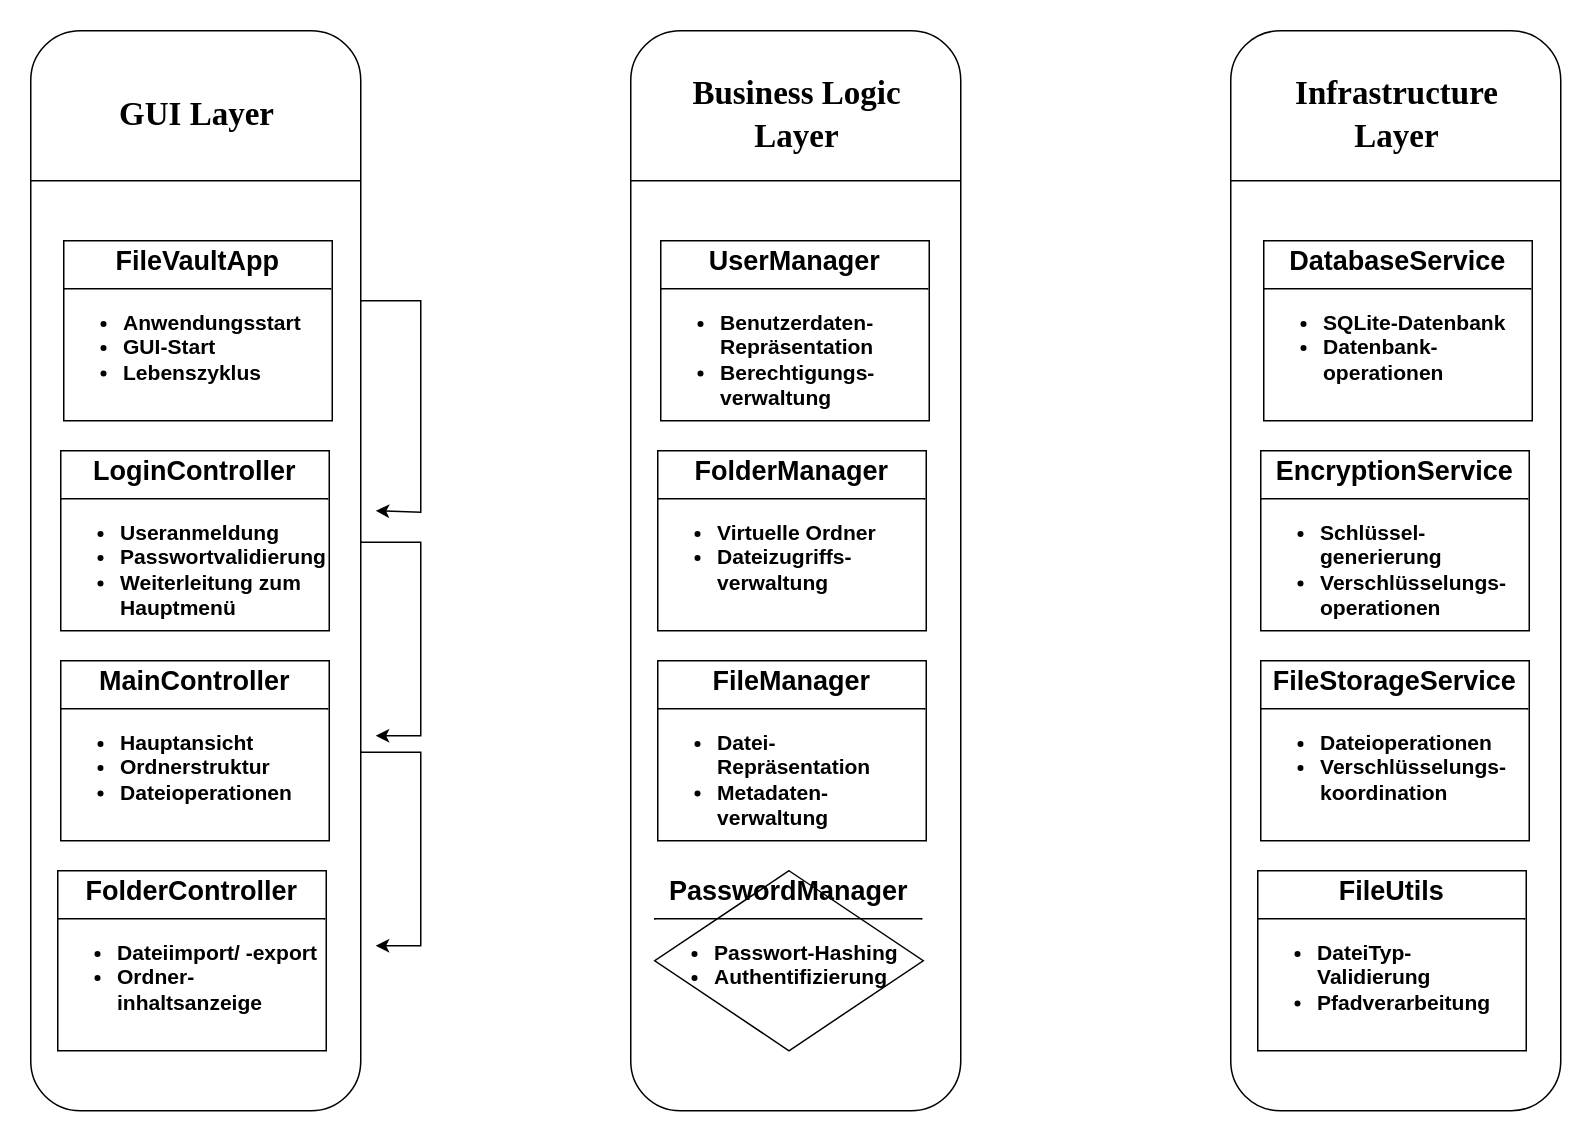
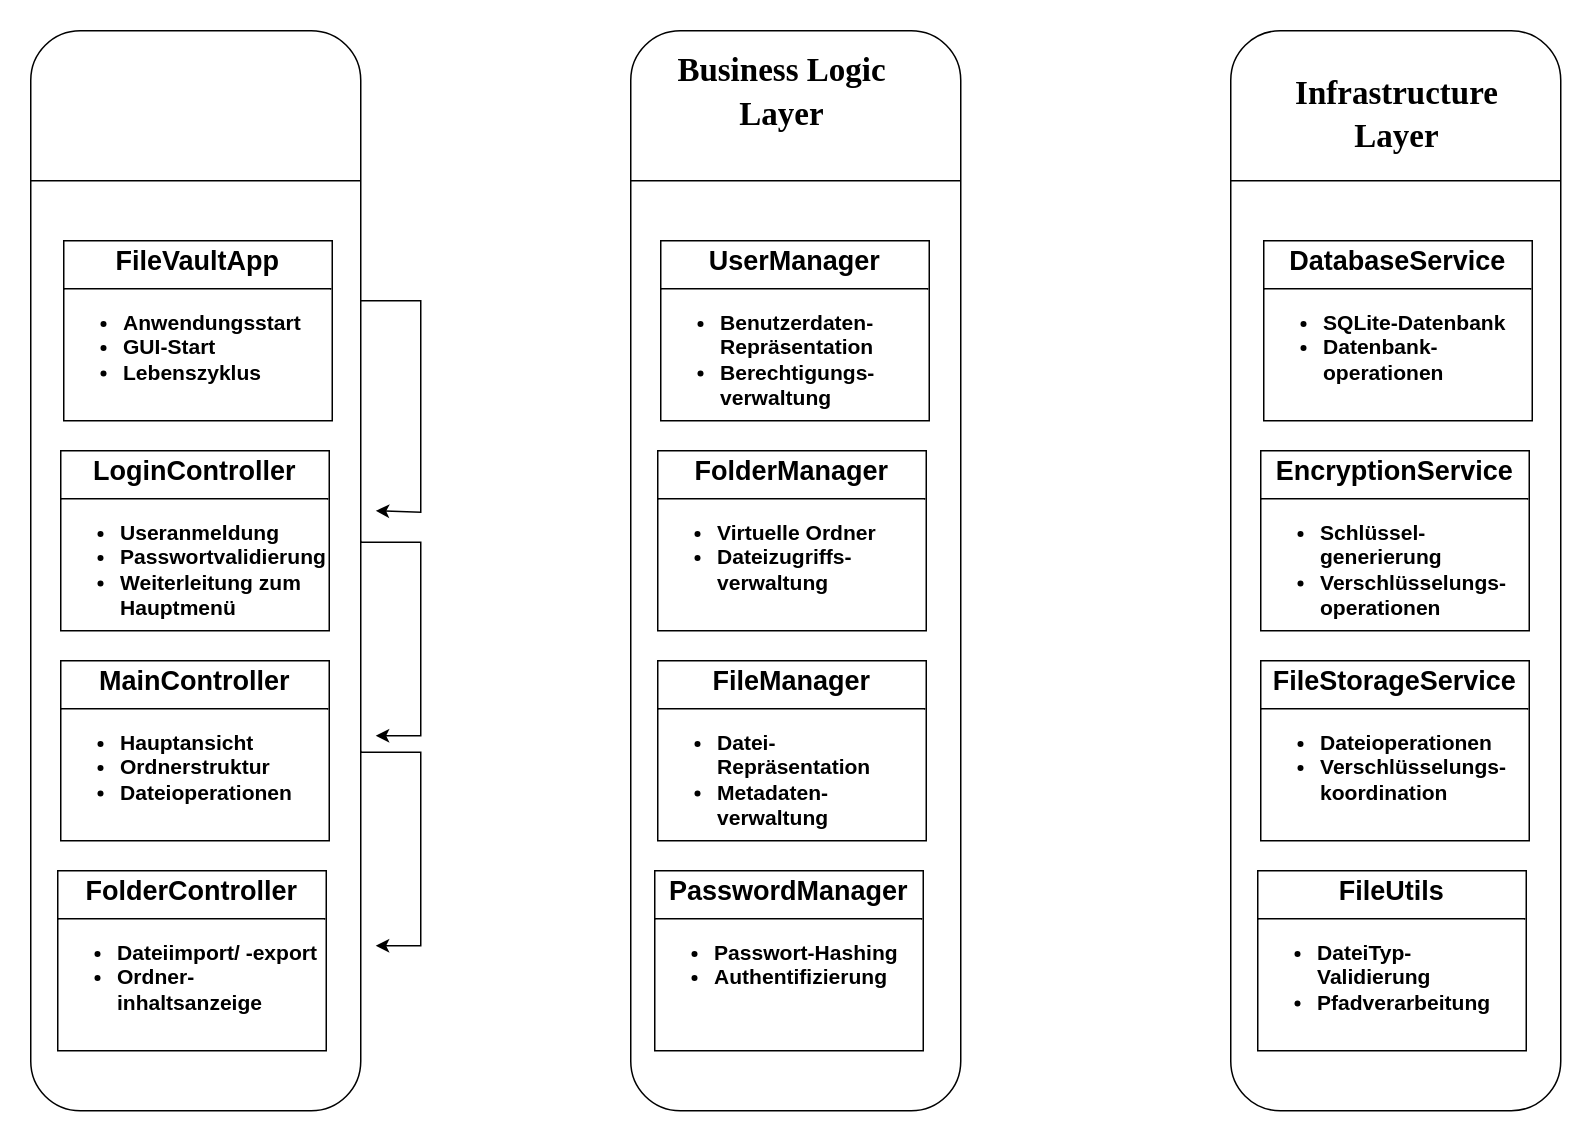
node "GUI Layer": removed
node "Business Logic Layer": moved (797, 113) -> (782, 91)
node "PasswordManager Passwort-Hashing Authentifizierung": shape diamond -> rectangle
